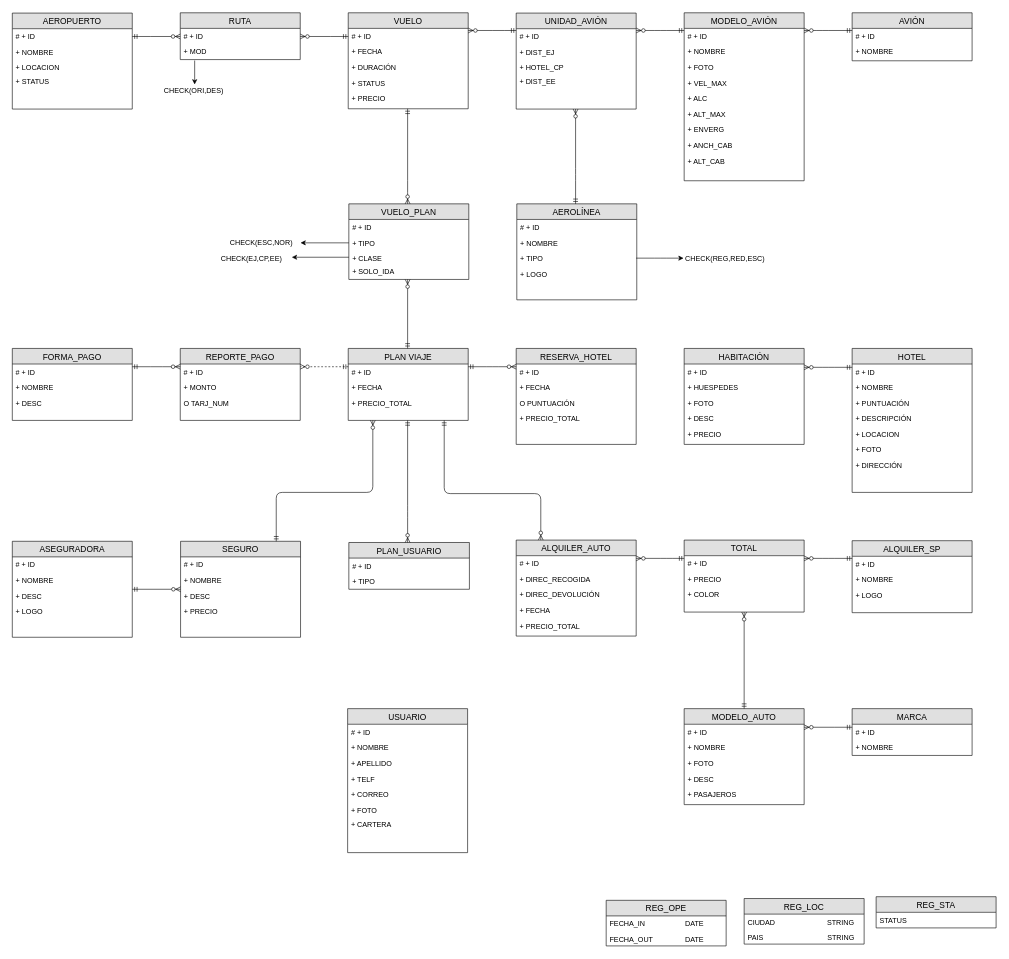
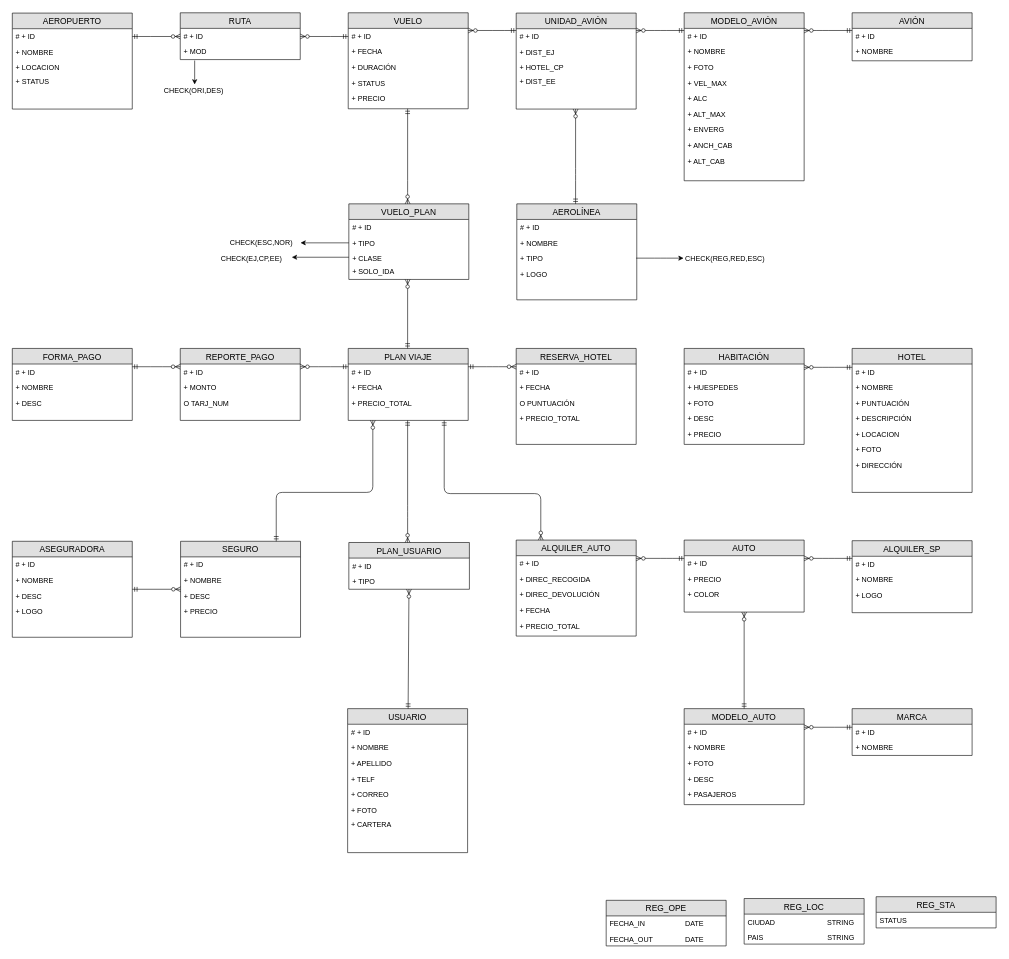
edge "REPORTE_PAGO" -- "PLAN VIAJE": style dashed -> solid
node "TOTAL": label "TOTAL" -> "AUTO"
edge "PLAN_USUARIO" -- "USUARIO": added
